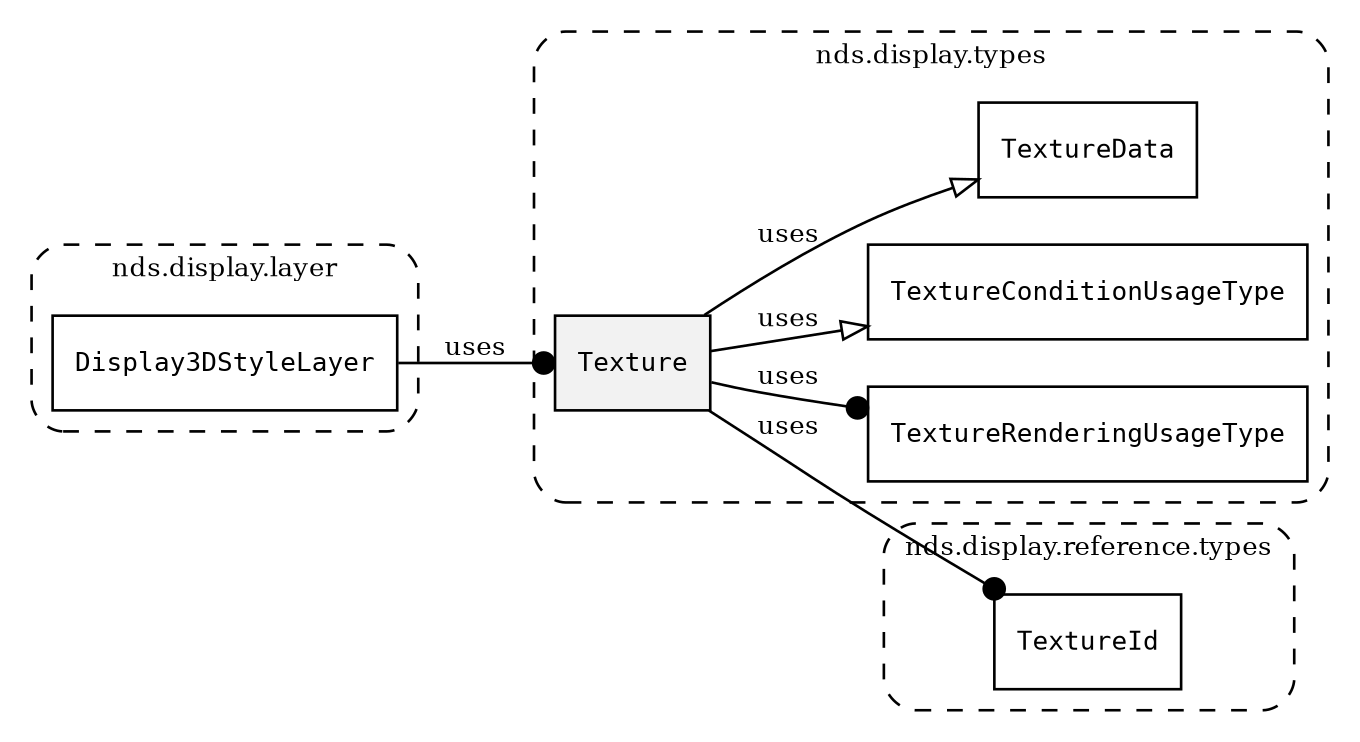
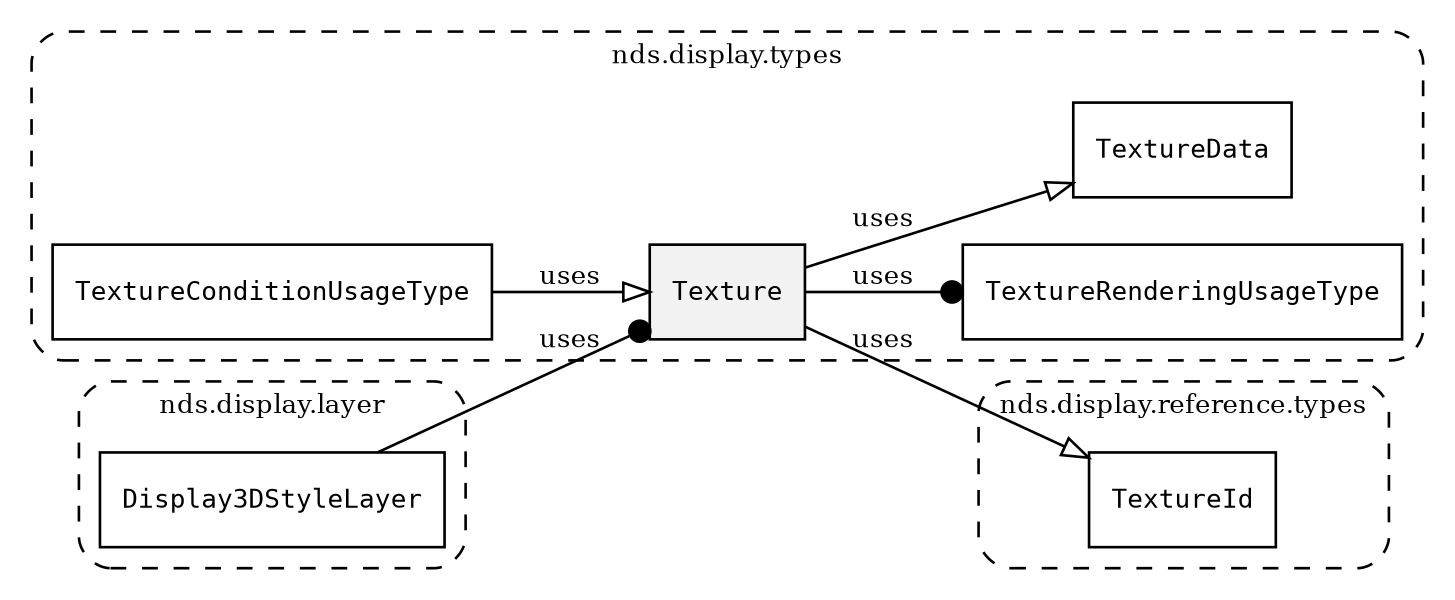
edge "Texture" -> "TextureConditionUsageType": reversed
edge "Texture" -> "TextureId": arrowhead dot -> onormal
